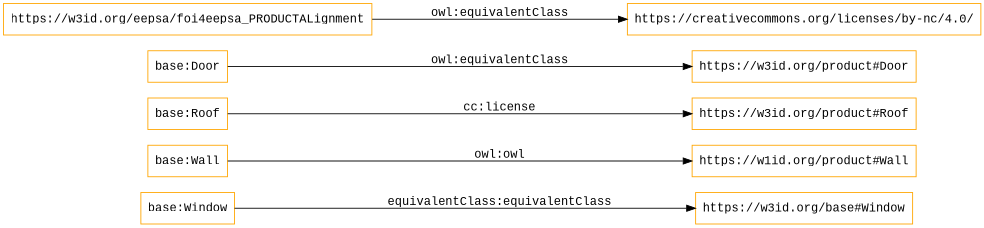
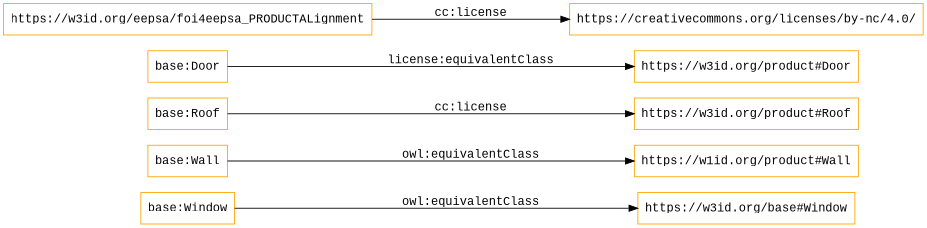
edge "https://w3id.org/eepsa/foi4eepsa_PRODUCTALignment" -> "https://creativecommons.org/licenses/by-nc/4.0/": label "owl:equivalentClass" -> "cc:license"
edge "base:Door" -> "https://w3id.org/product#Door": label "owl:equivalentClass" -> "license:equivalentClass"
edge "base:Wall" -> "https://w1id.org/product#Wall": label "owl:owl" -> "owl:equivalentClass"
edge "base:Window" -> "https://w3id.org/base#Window": label "equivalentClass:equivalentClass" -> "owl:equivalentClass"
